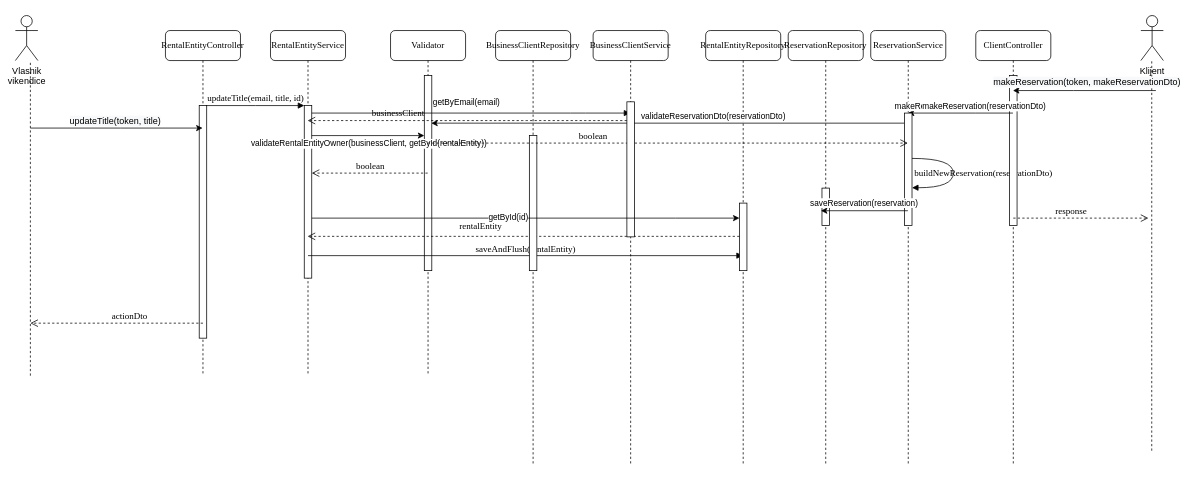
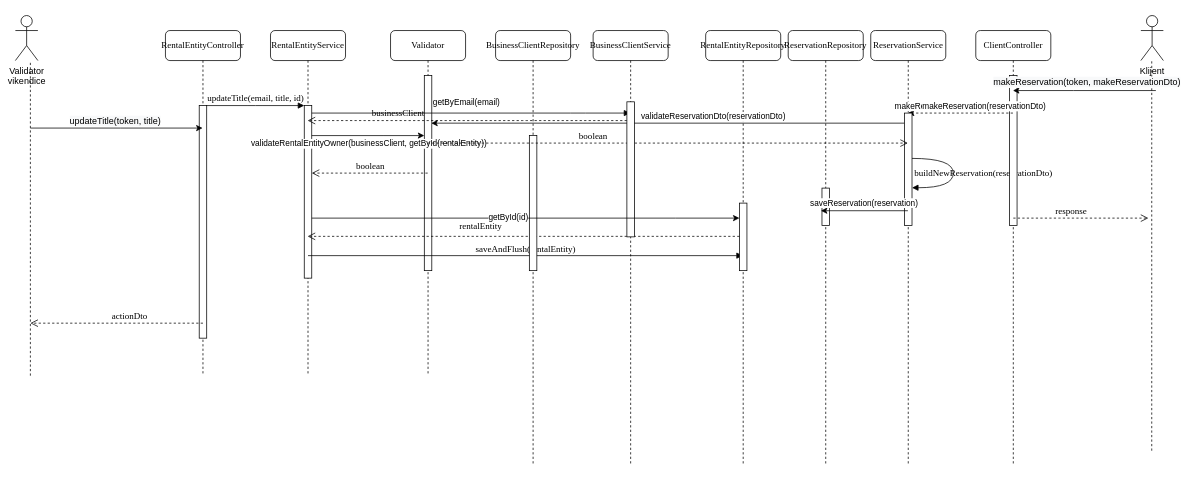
node "Vlasnik vikendice": label "Vlasnik vikendice" -> "Validator vikendice"
edge "ClientController" -> "ReservationService": style solid -> dashed
